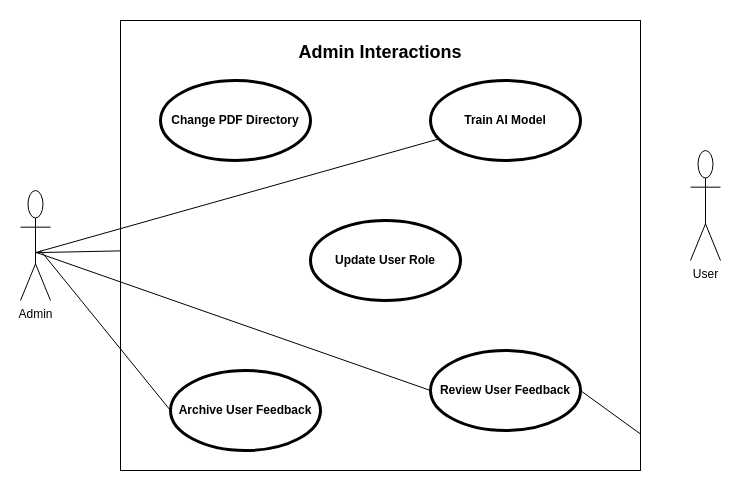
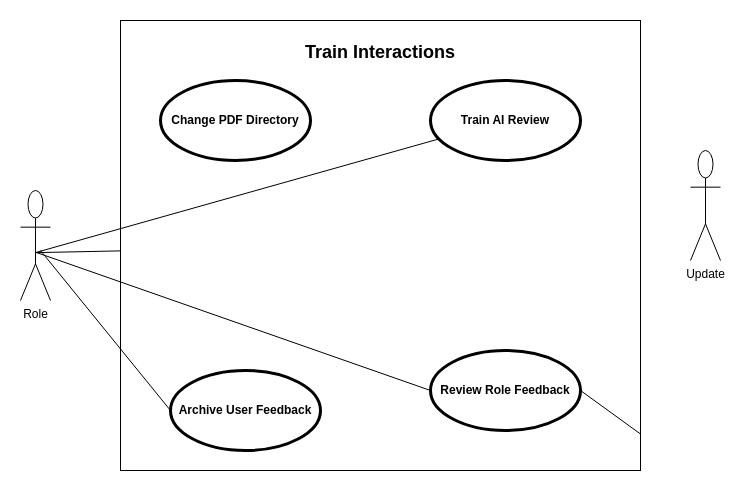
node "Admin Interactions": label "Admin Interactions" -> "Train Interactions"
node "Train AI Model": label "Train AI Model" -> "Train AI Review"
node "Update User Role": removed
node "User": label "User" -> "Update"
node "Admin": label "Admin" -> "Role"
node "Review User Feedback": label "Review User Feedback" -> "Review Role Feedback"
